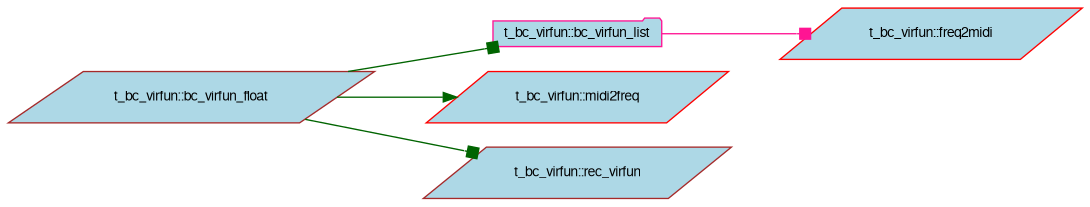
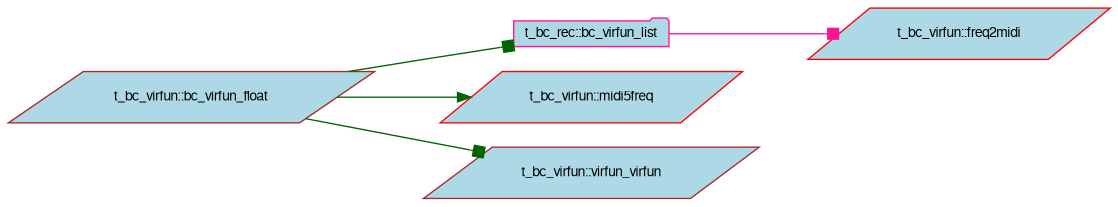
node "t_bc_virfun::bc_virfun_list": label "t_bc_virfun::bc_virfun_list" -> "t_bc_rec::bc_virfun_list"
node "t_bc_virfun::midi2freq": label "t_bc_virfun::midi2freq" -> "t_bc_virfun::midi5freq"
node "t_bc_virfun::rec_virfun": label "t_bc_virfun::rec_virfun" -> "t_bc_virfun::virfun_virfun"
